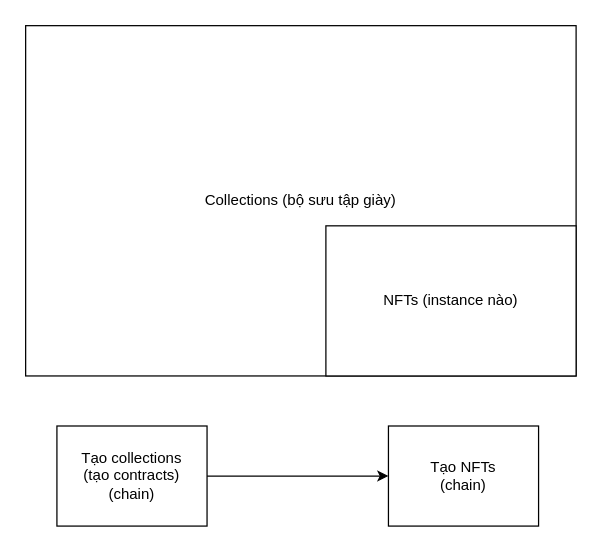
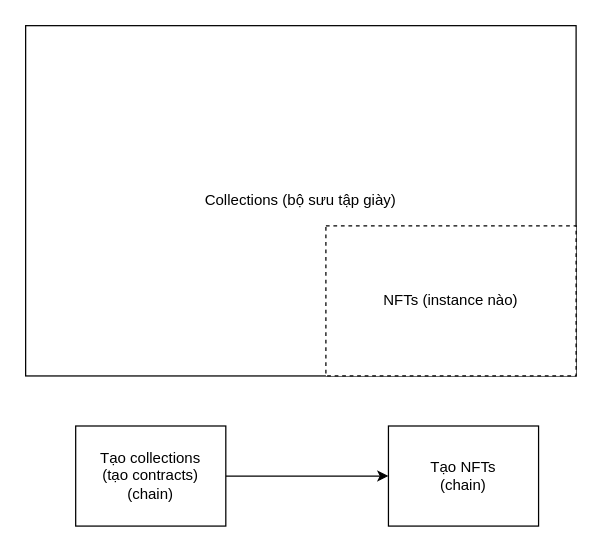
node "NFTs (instance nào)": style solid -> dashed
node "Tạo collections (tạo contracts) (chain)": moved (132, 476) -> (151, 476)
